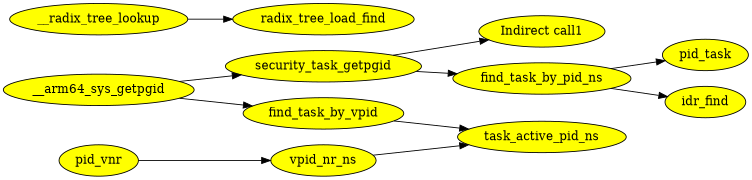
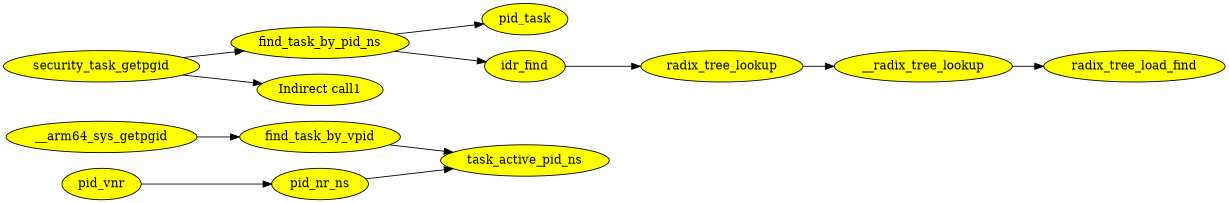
node "radix_tree_lookup": added
edge "__arm64_sys_getpgid" -> "security_task_getpgid": removed
node "vpid_nr_ns": label "vpid_nr_ns" -> "pid_nr_ns"
